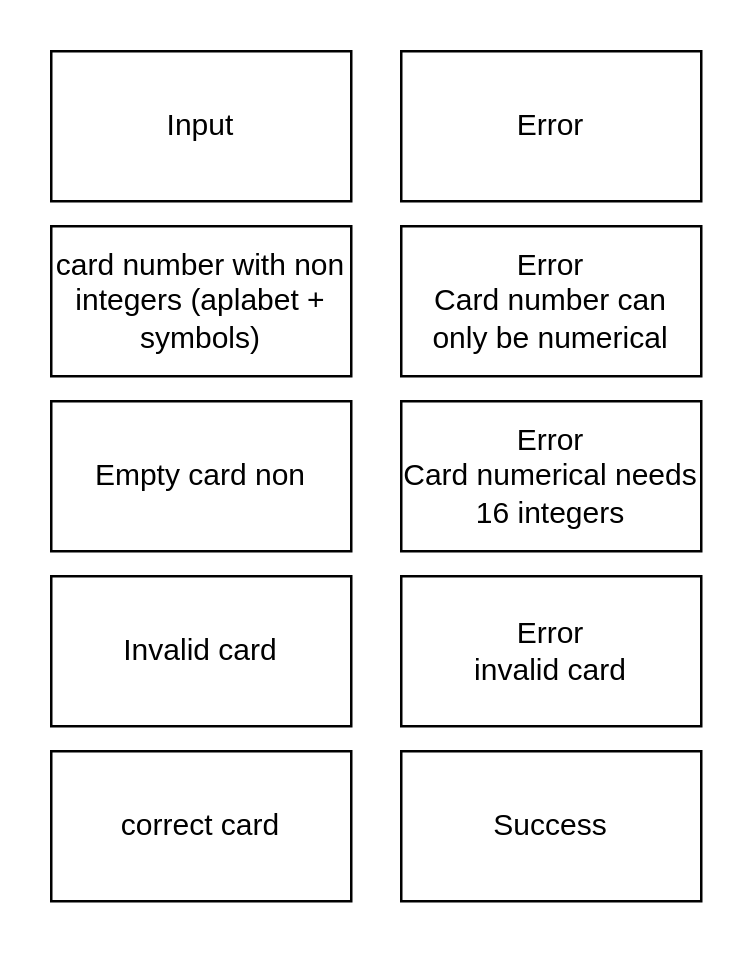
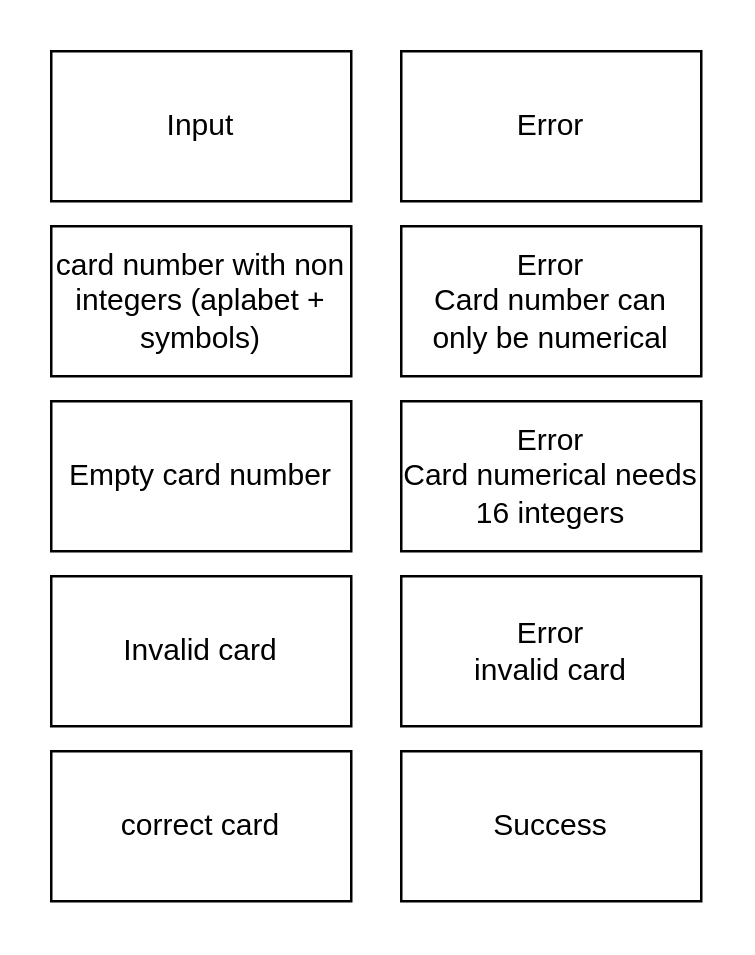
node "Empty card non": label "Empty card non" -> "Empty card number"
